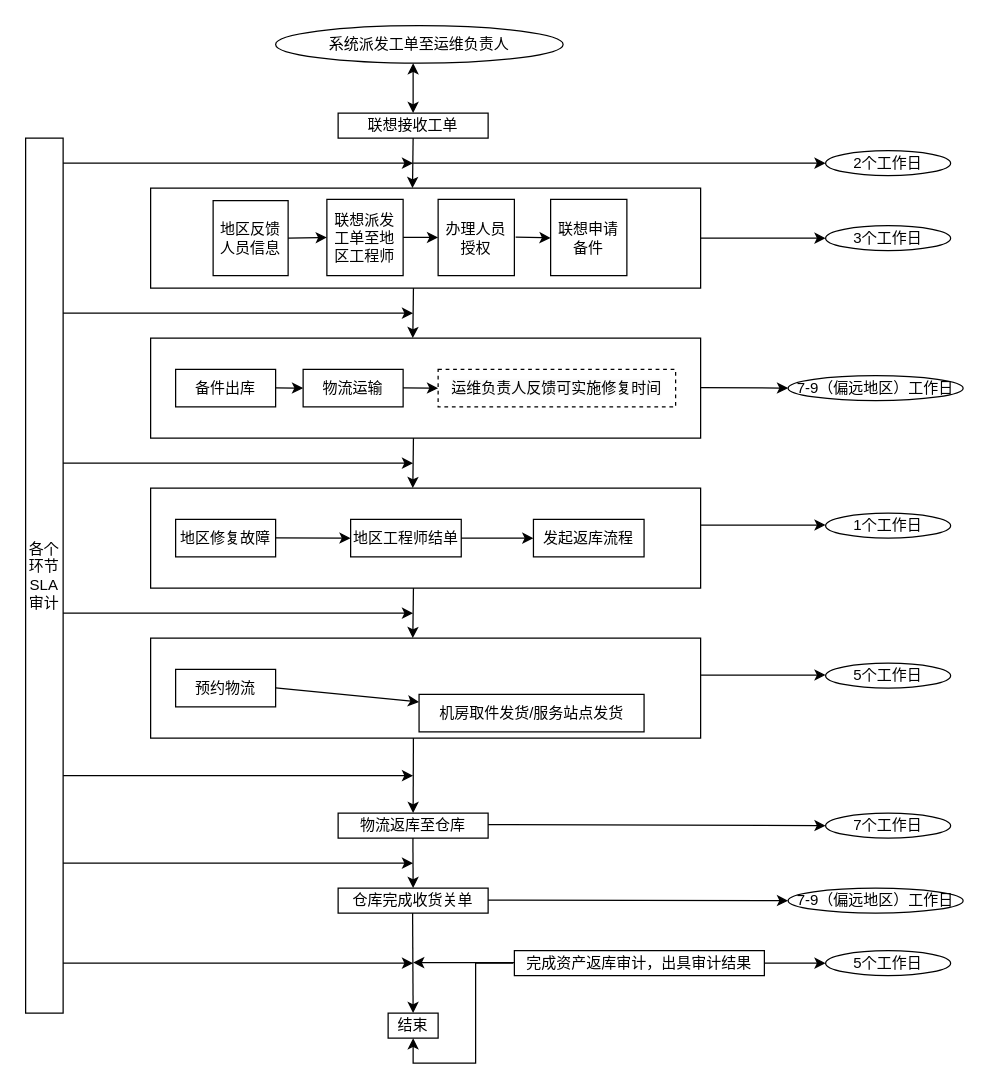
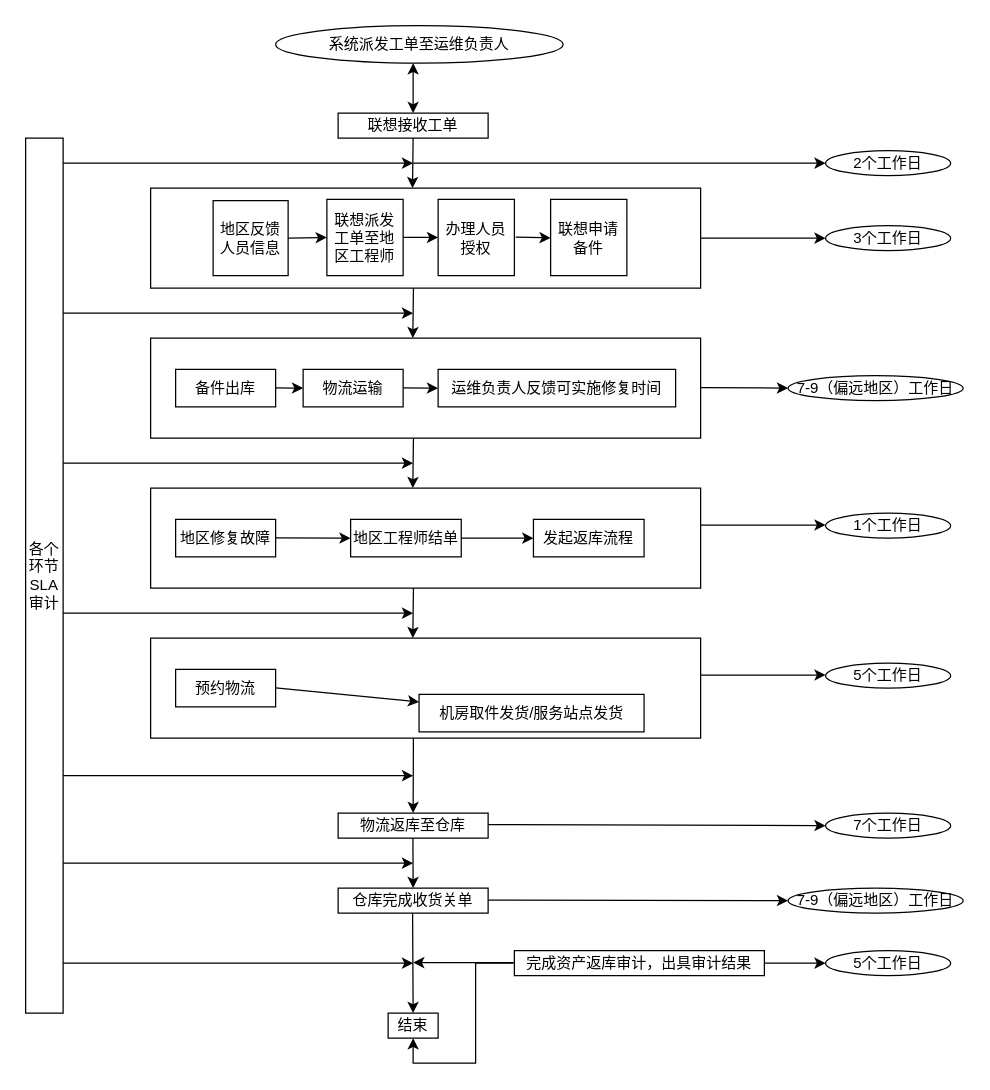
node "运维负责人反馈可实施修复时间": style dashed -> solid
